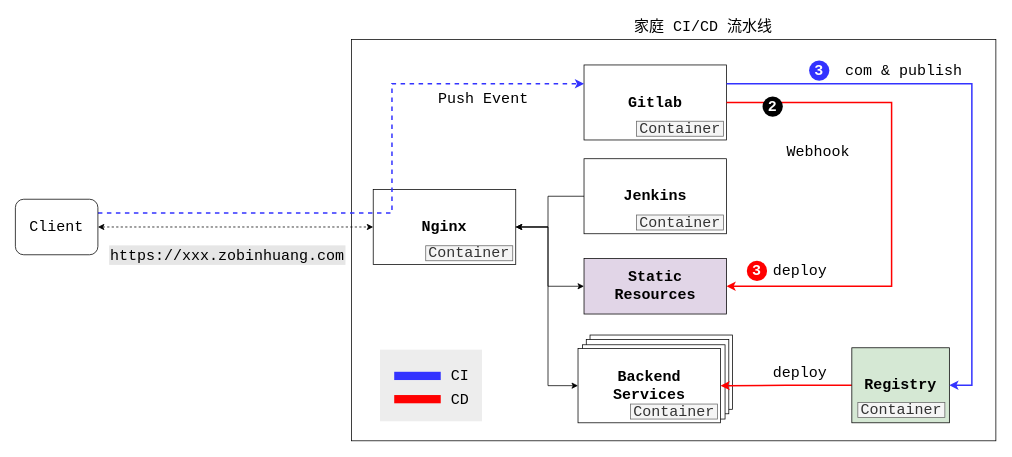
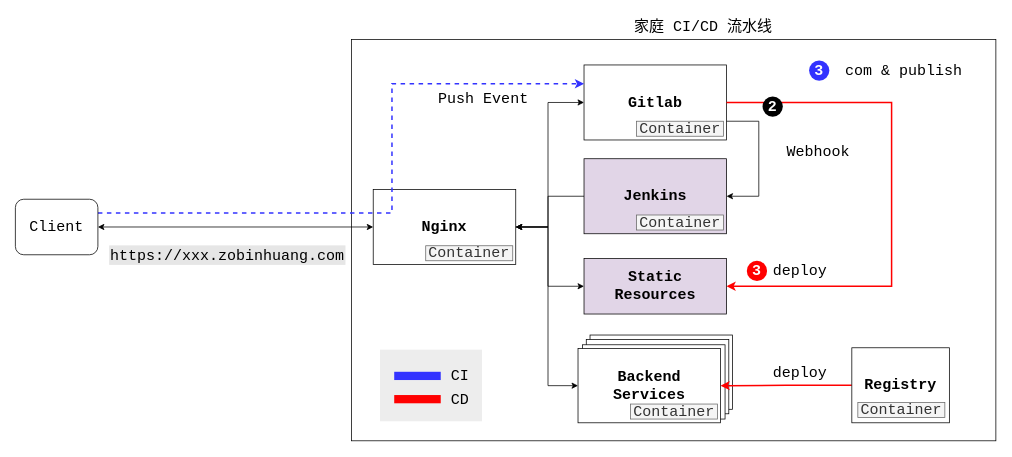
edge "Gitlab" -- "Nginx": added
edge "Gitlab" -> "Registry": removed
edge "Gitlab" -> "Jenkins": added
node "Jenkins": fillcolor #ffffff -> #e1d5e7
edge "Client" -- "Nginx": style dashed -> solid
node "Registry": fillcolor #d5e8d4 -> #ffffff
